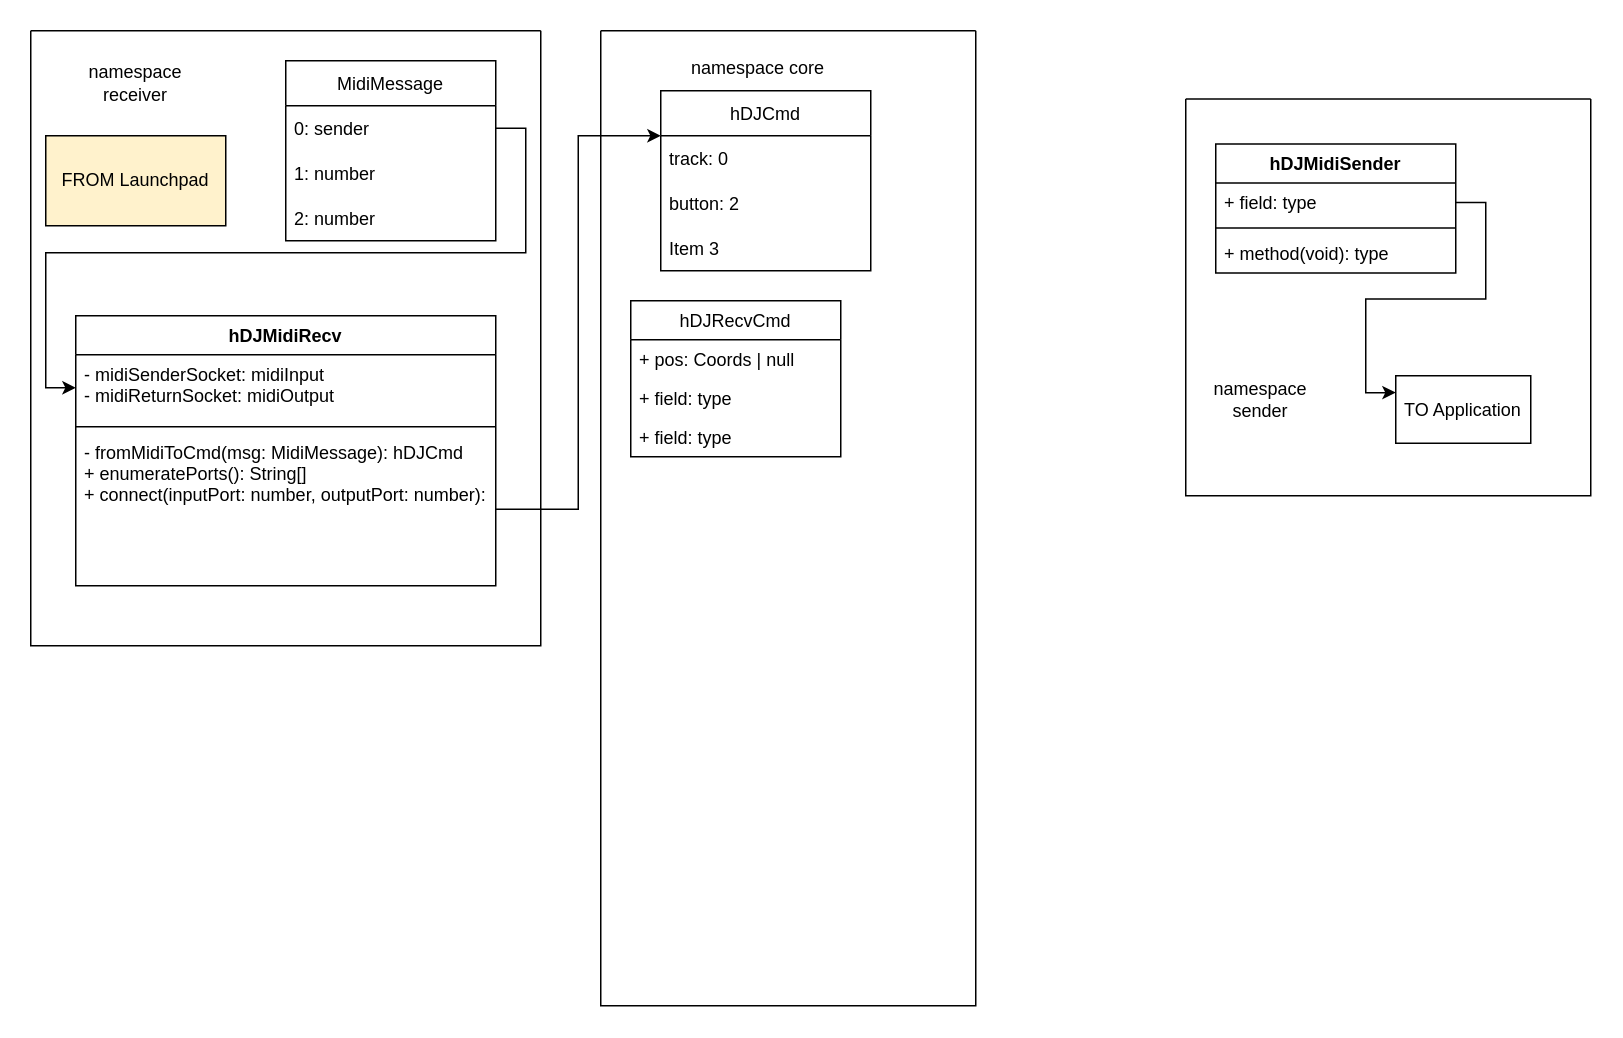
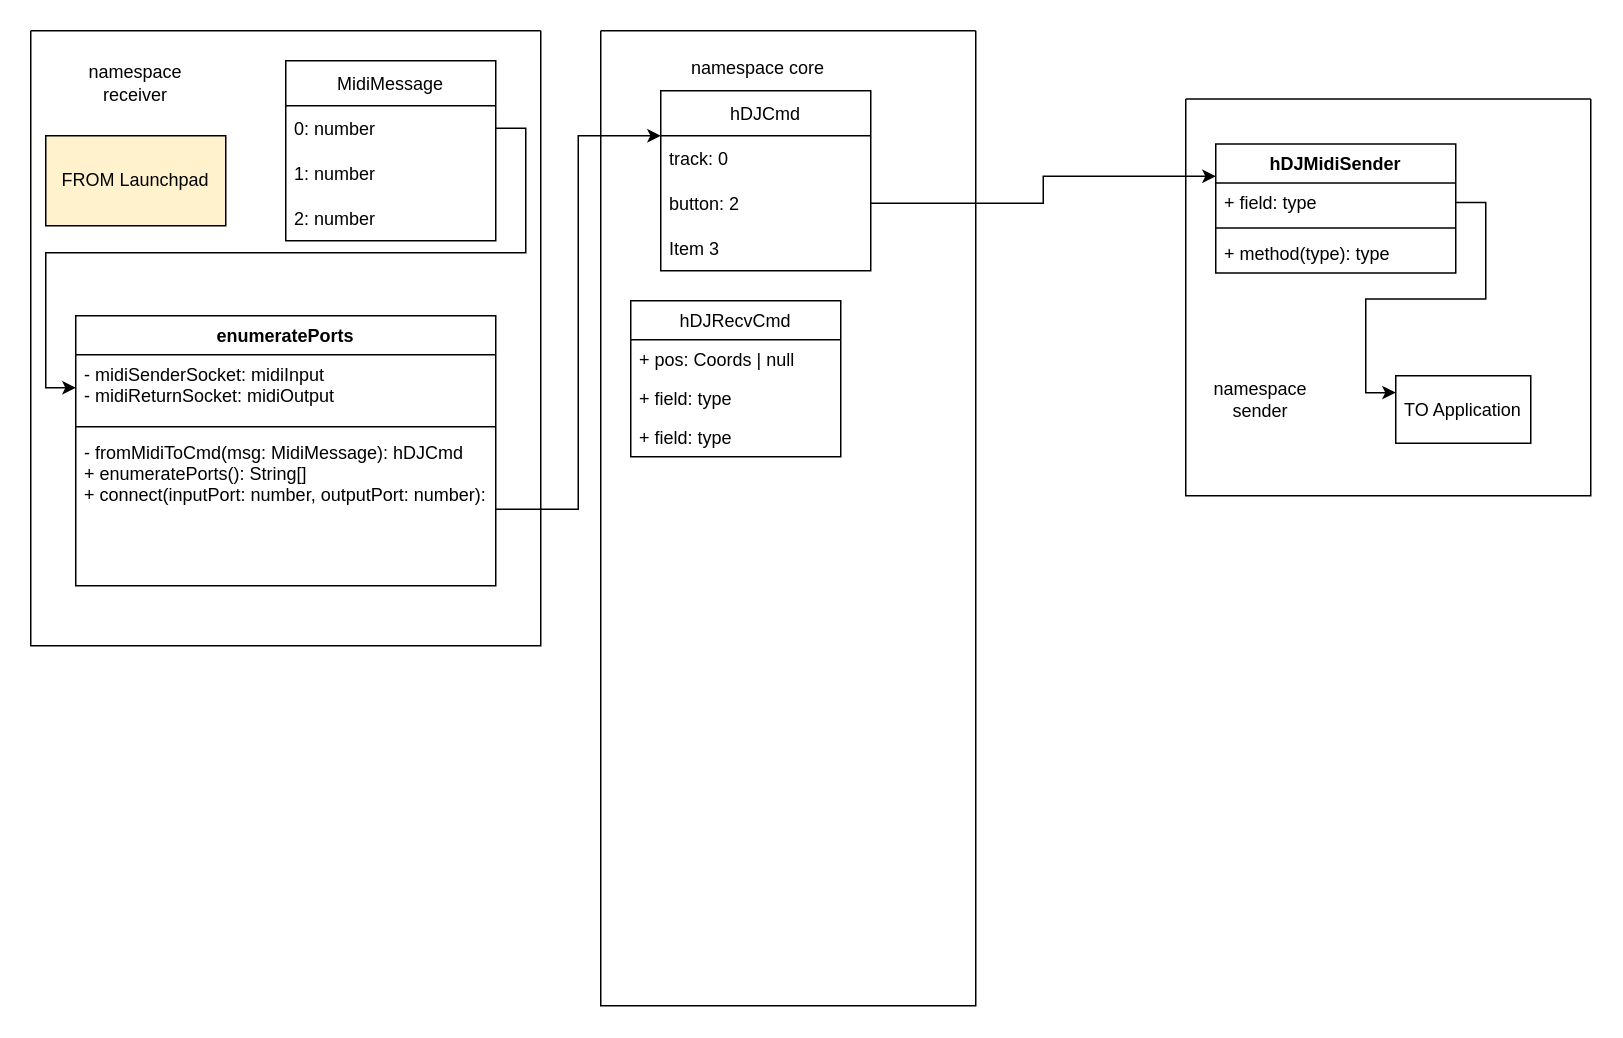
node "0: sender": label "0: sender" -> "0: number"
edge "button: 2" -> "hDJMidiSender": added
node "+ method(void): type": label "+ method(void): type" -> "+ method(type): type"
node "hDJMidiRecv": label "hDJMidiRecv" -> "enumeratePorts"
